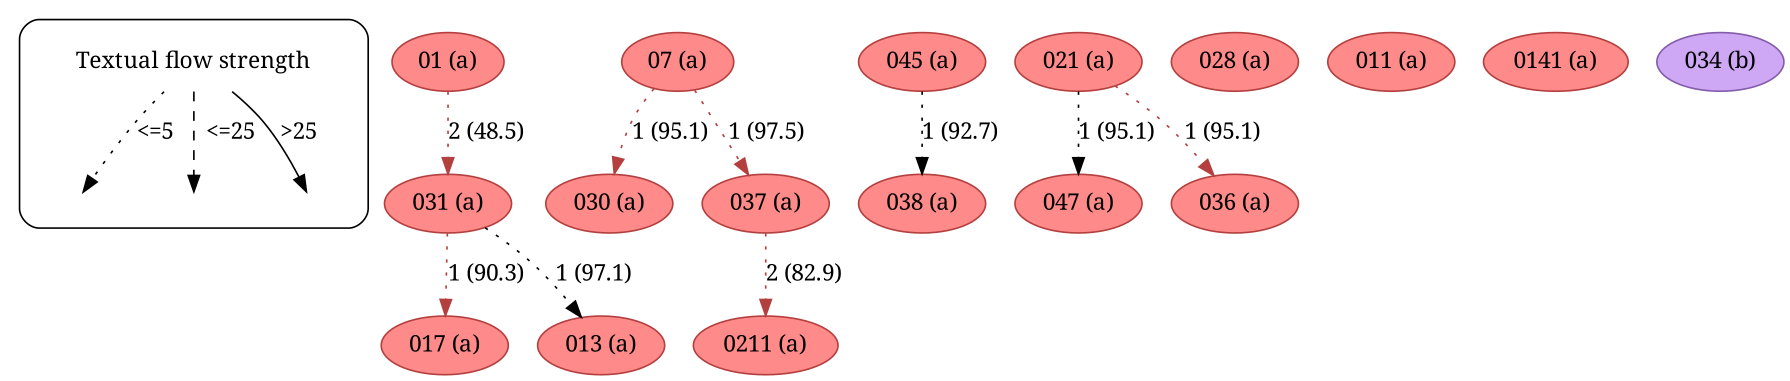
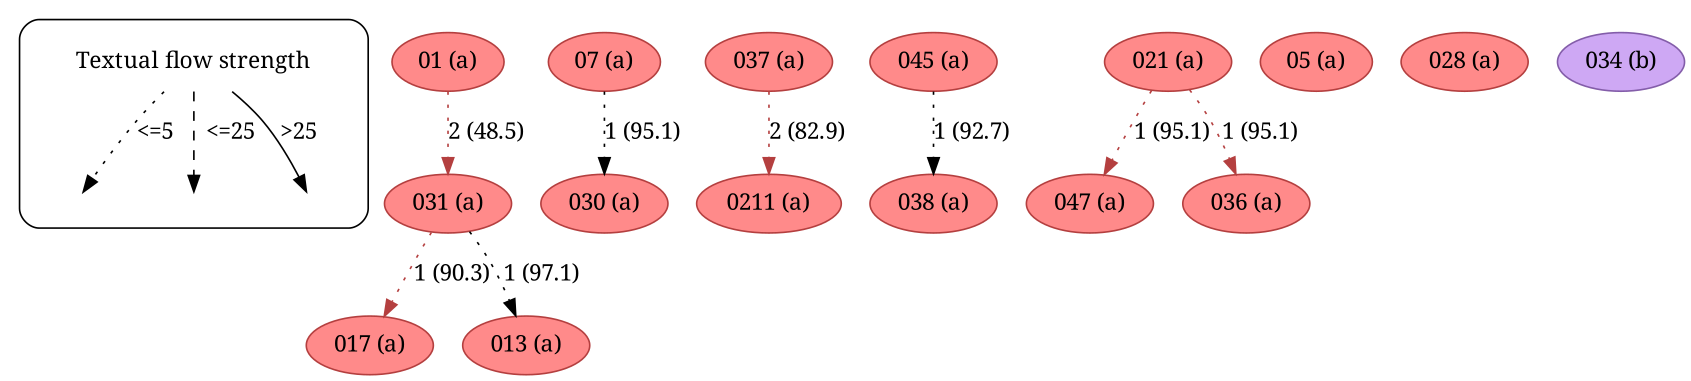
node "05 (a)": added
node "011 (a)": removed
node "0141 (a)": removed
edge "07 (a)" -> "030 (a)": color #b43f3f -> black
edge "07 (a)" -> "037 (a)": removed, label "1 (97.5)"
edge "021 (a)" -> "047 (a)": color black -> #b43f3f
